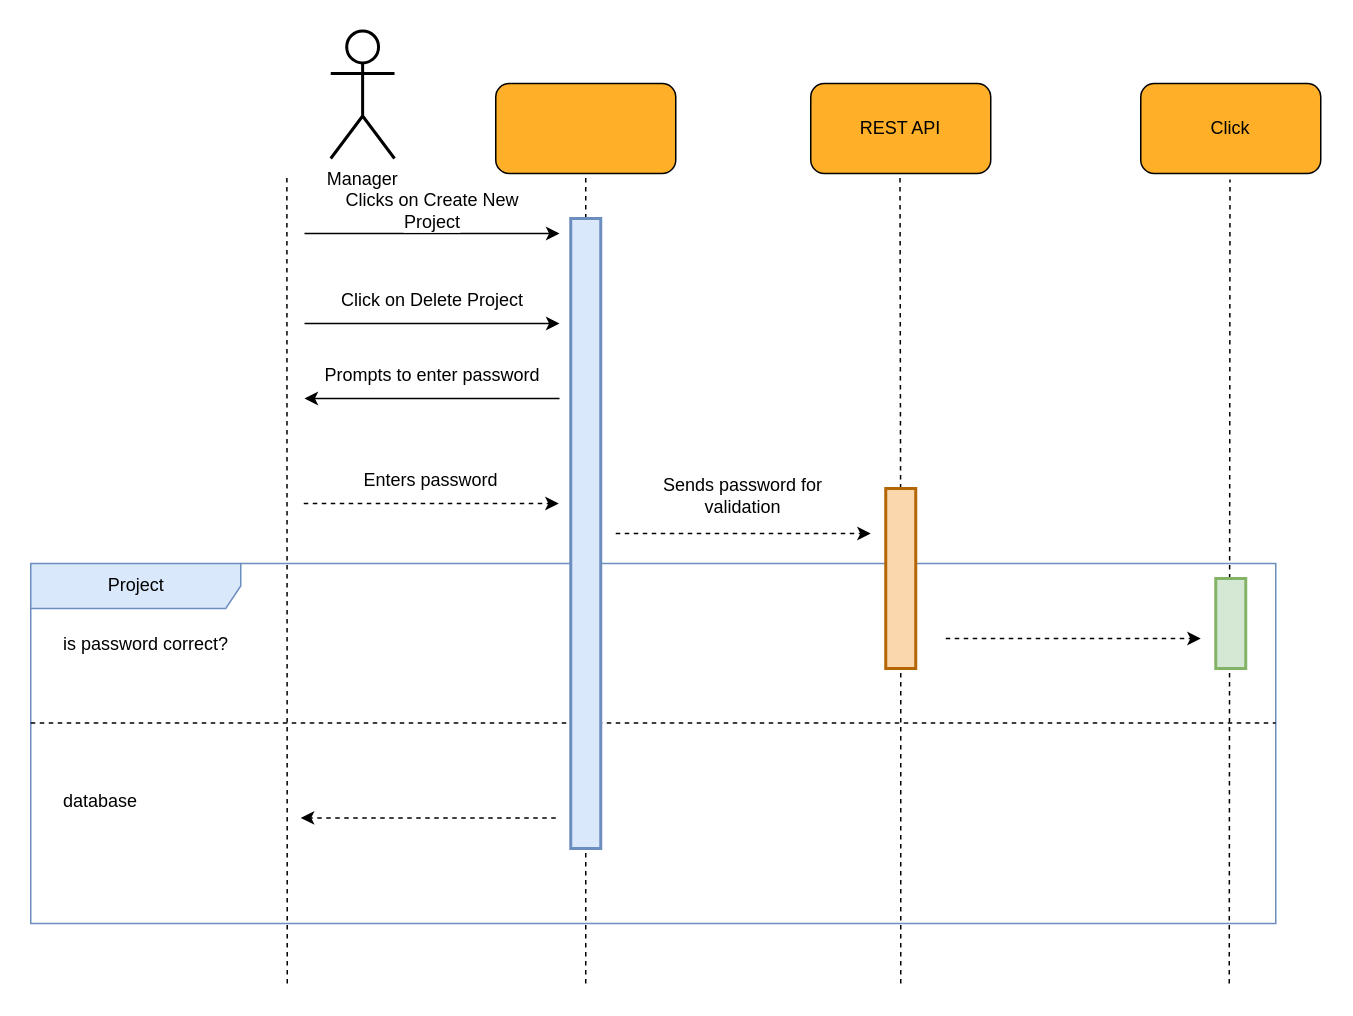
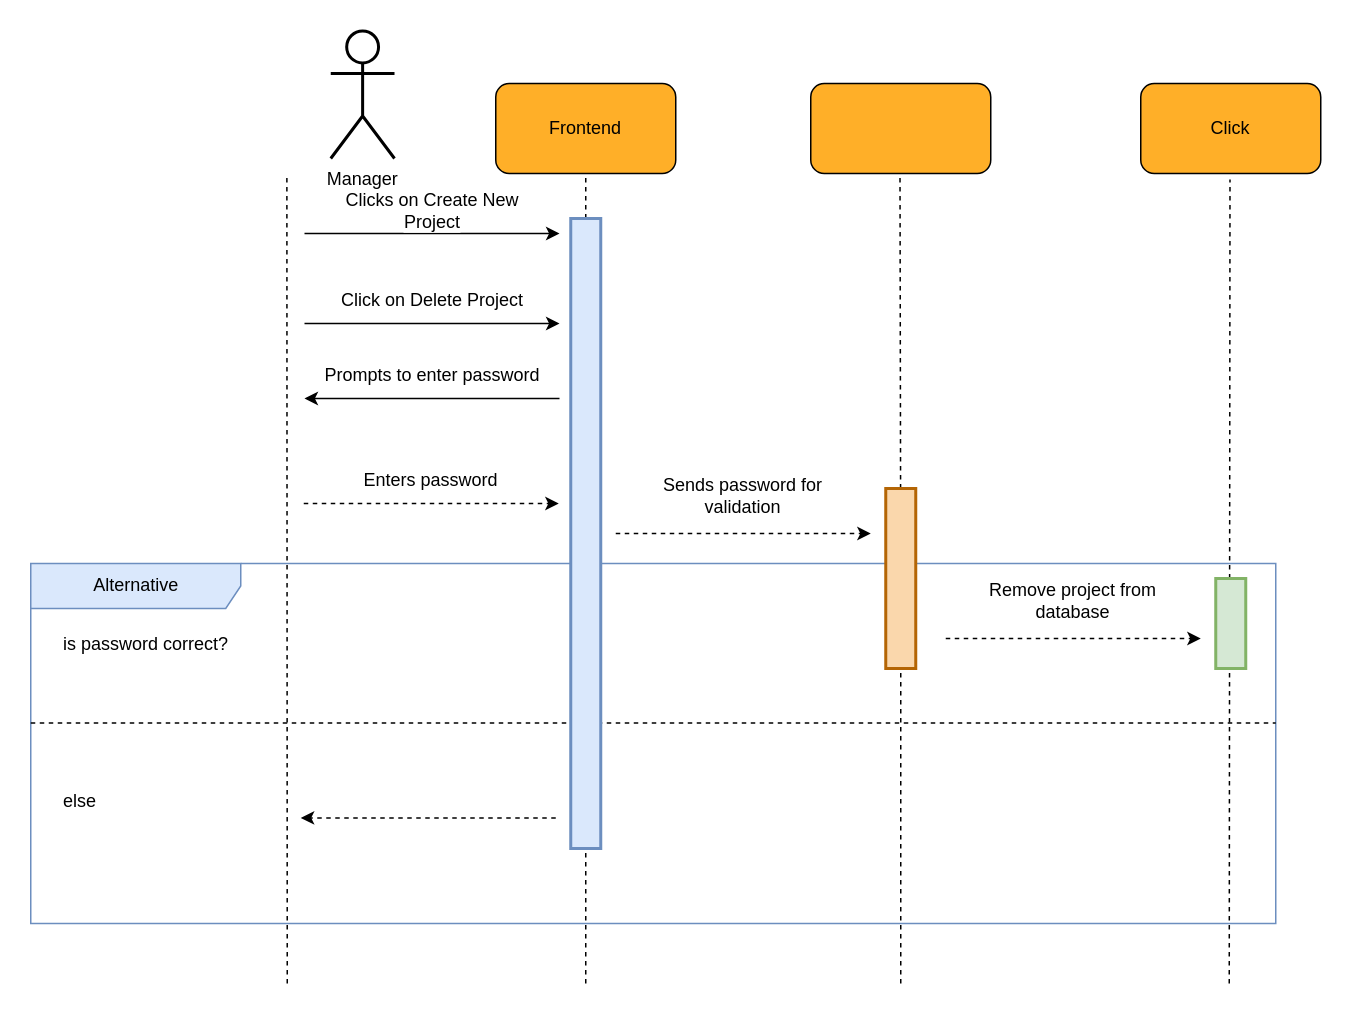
node "Frontend": added
node "REST API": removed
node "Project": label "Project" -> "Alternative"
node "Remove project from database": added
node "database": label "database" -> "else"
